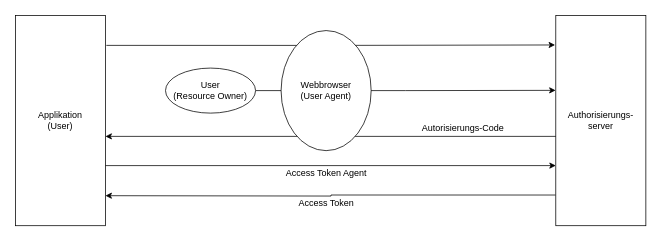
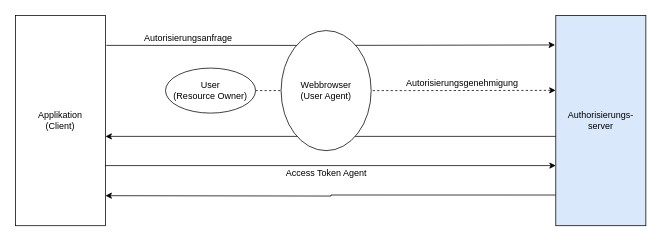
node "Autorisierungsanfrage": added
node "Autorisierungsgenehmigung": added
edge "User (Resource Owner)" -> "Authorisierungs-server": style solid -> dashed
node "Applikation (User)": label "Applikation (User)" -> "Applikation (Client)"
node "Authorisierungs-server": fillcolor #ffffff -> #dae8fc
node "Autorisierungs-Code": removed
node "Access Token": removed
